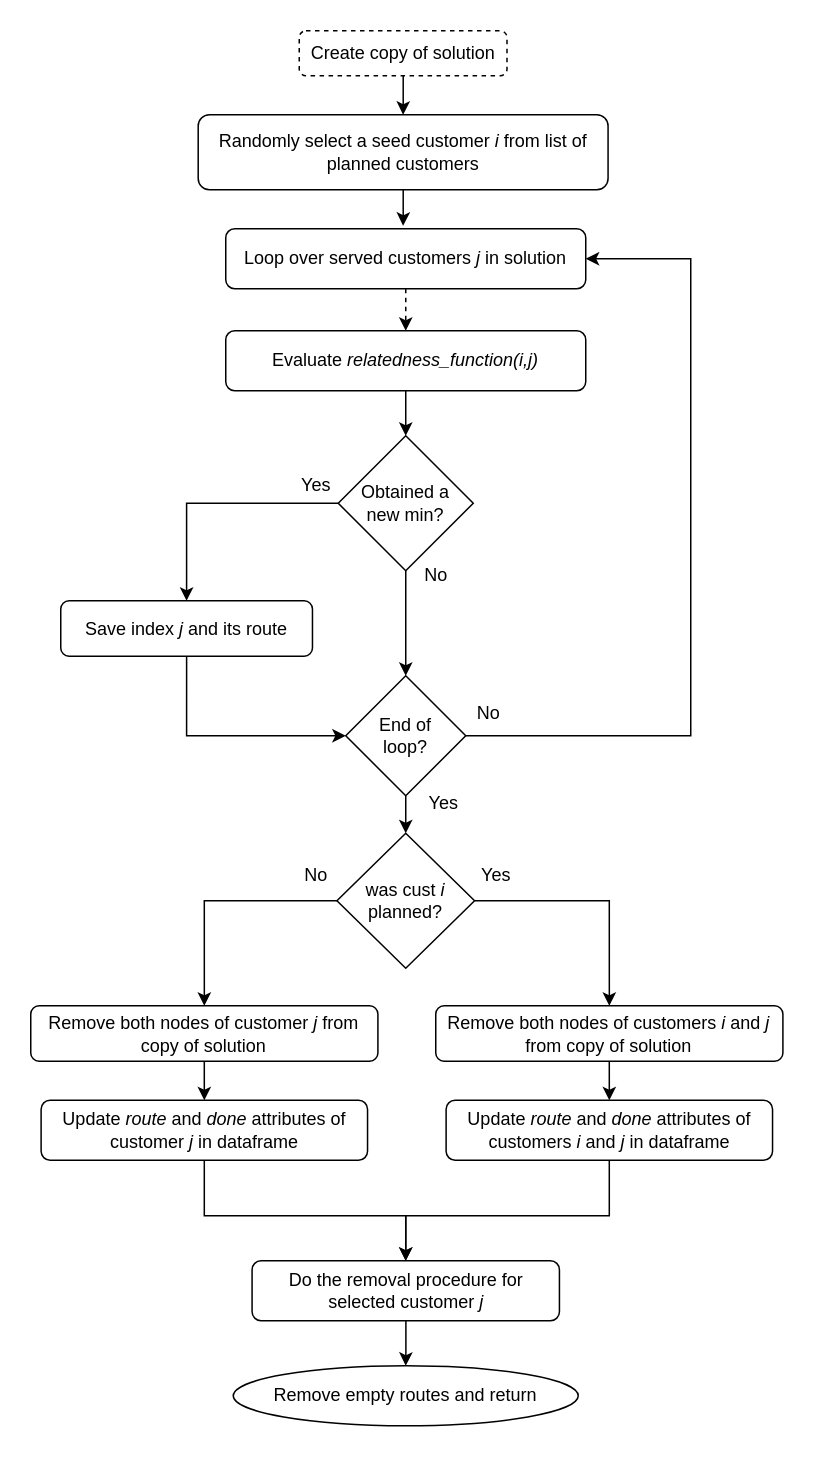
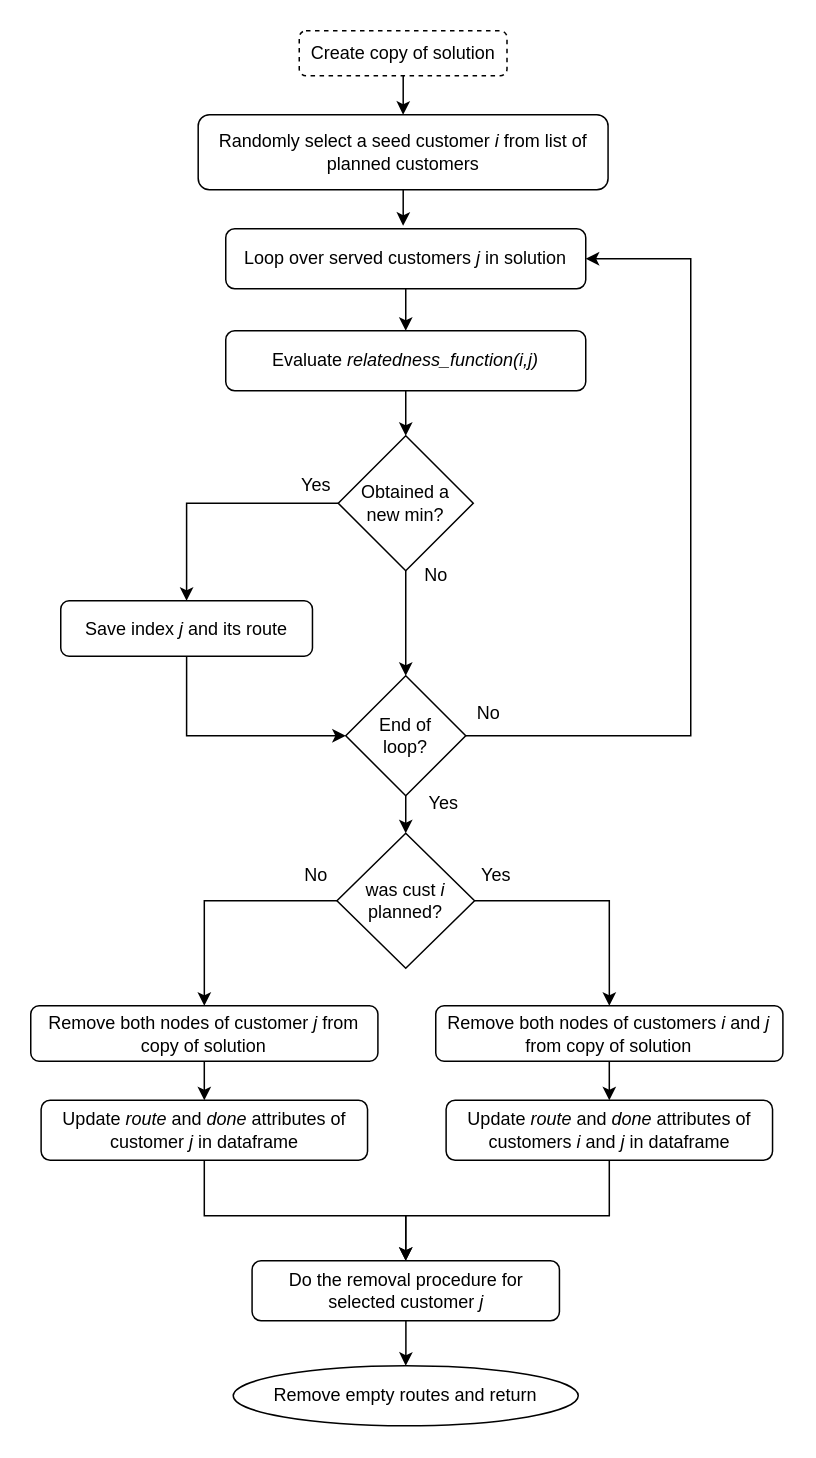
edge "Loop over served customers j in solution" -> "Evaluate relatedness_function(i,j)": style dashed -> solid
